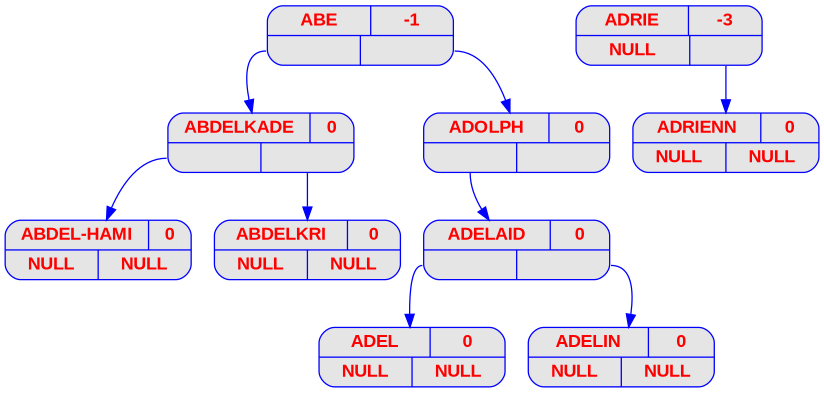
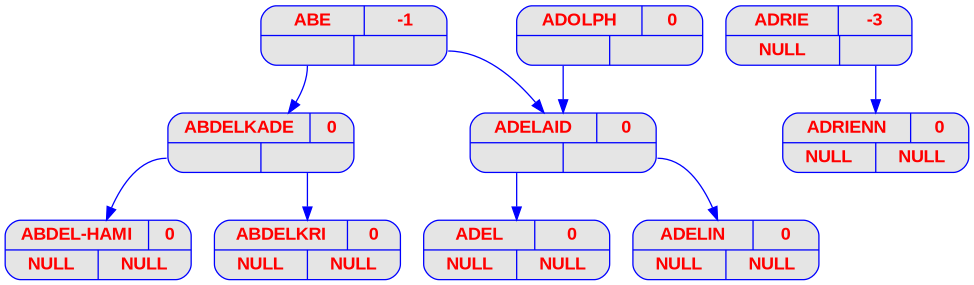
edge "ABE" -> "ADOLPH": now "ABE" -> "ADELAID"
